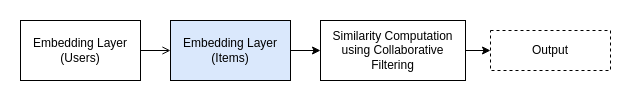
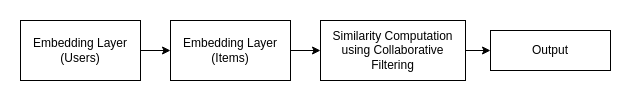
edge "Embedding Layer (Users)" -> "Embedding Layer (Items)": arrowhead open -> classic
node "Embedding Layer (Items)": fillcolor #dae8fc -> #ffffff
node "Output": style dashed -> solid
